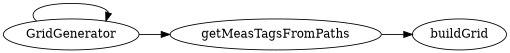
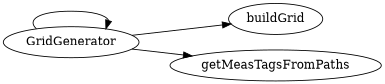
edge "getMeasTagsFromPaths" -> "buildGrid": now "GridGenerator" -> "buildGrid"
